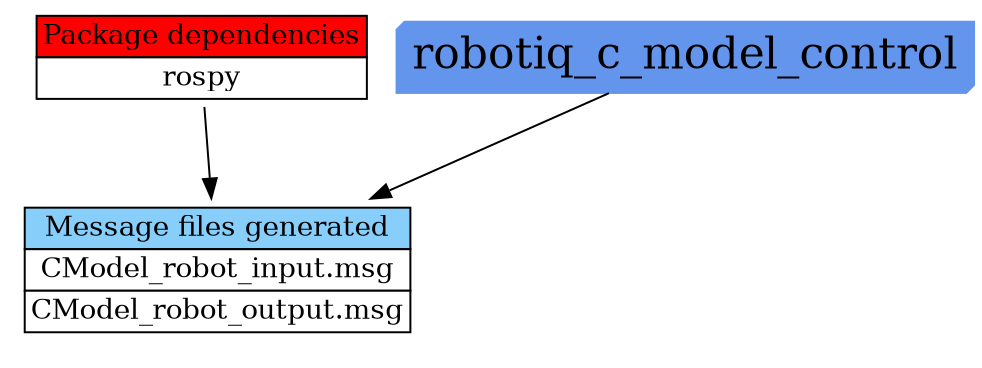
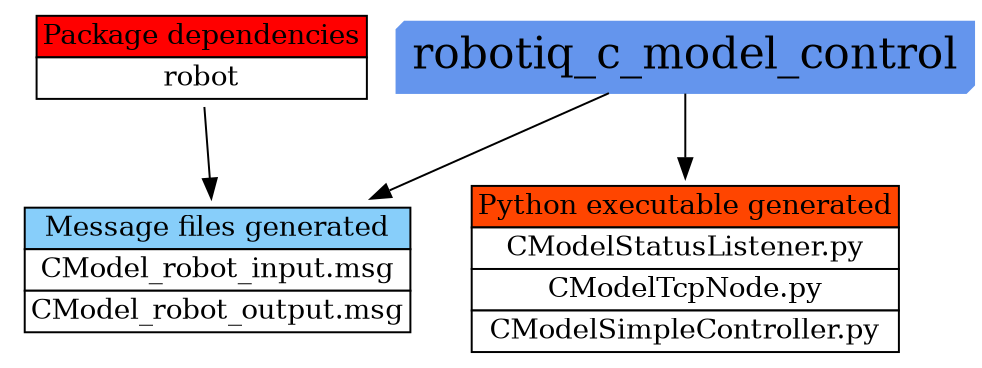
node "Package dependencies": text "rospy" -> "robot"
node "Python executable generated": added
